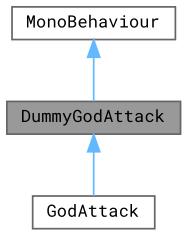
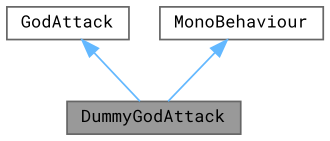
edge "GodAttack" -> "DummyGodAttack": reversed
